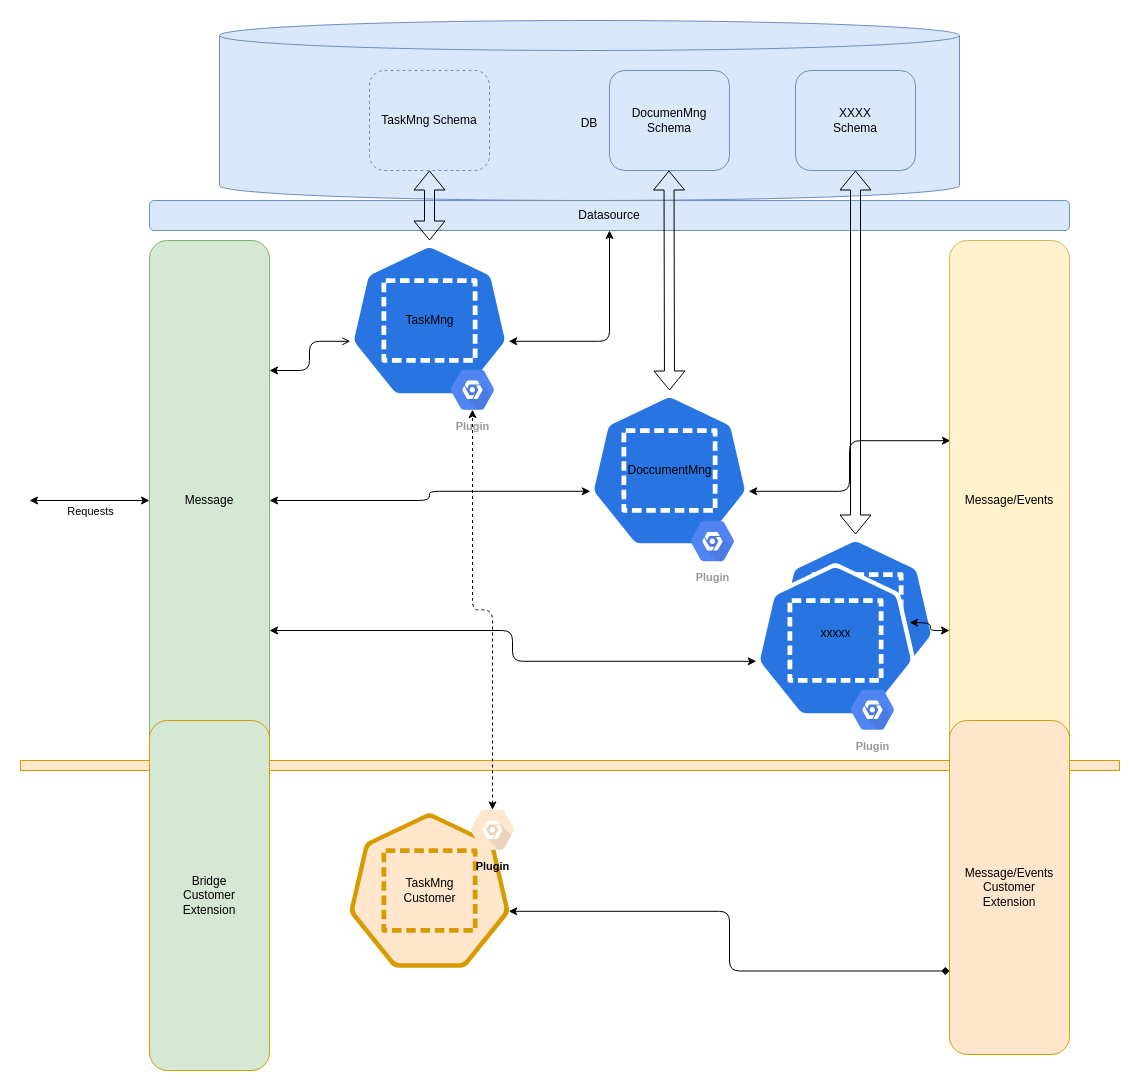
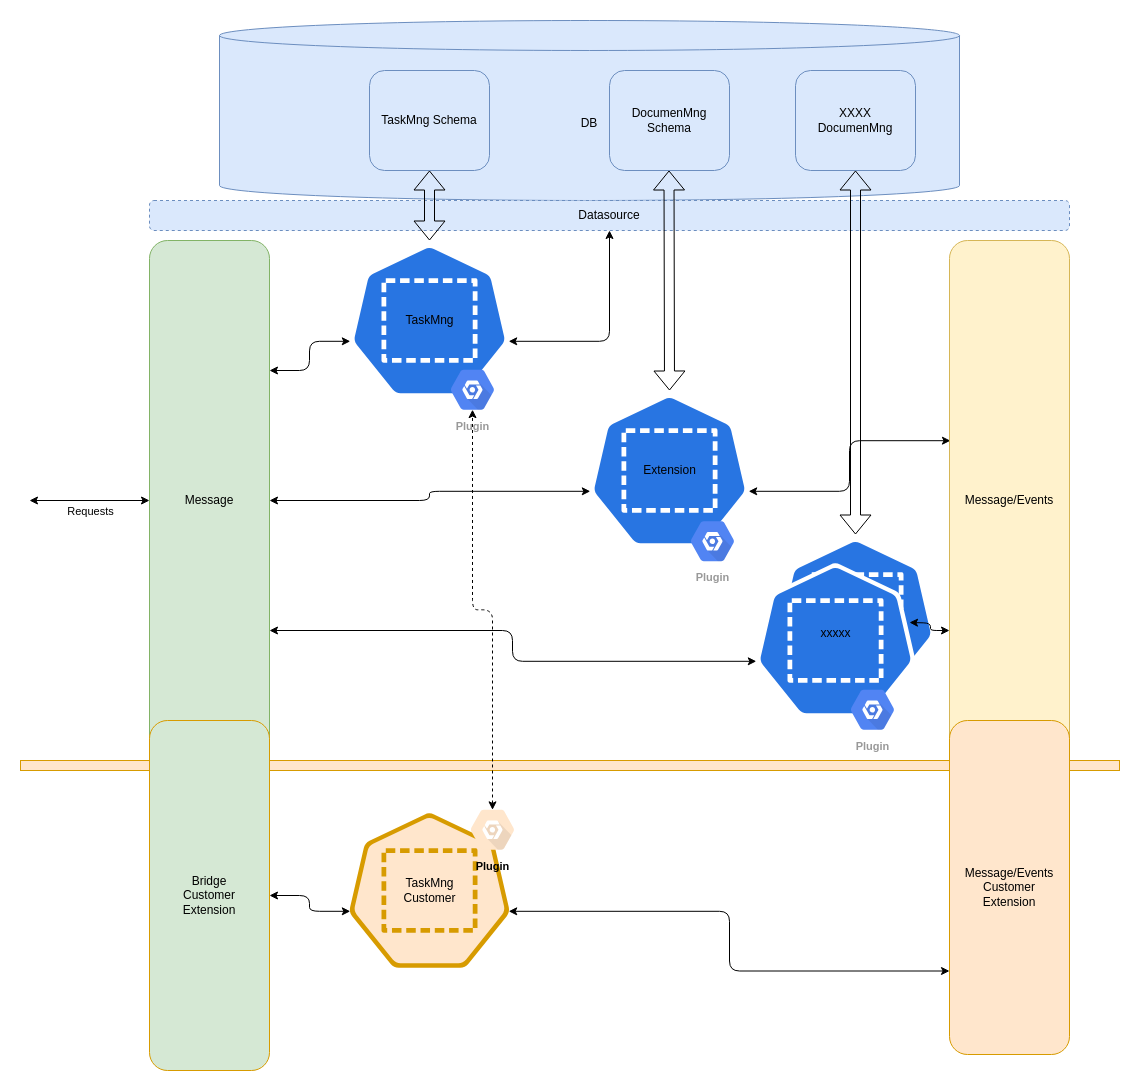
node "TaskMng Schema": style dashed -> solid
node "XXXX Schema": label "XXXX Schema" -> "XXXX DocumenMng"
node "Datasource": style solid -> dashed
edge "TaskMng" -- "Message": arrowhead open -> classic
node "DoccumentMng": label "DoccumentMng" -> "Extension"
edge "TaskMng Customer" -- "Bridge Customer Extension": added
edge "Message/Events Customer Extension" -- "TaskMng Customer": arrowhead diamond -> classic
